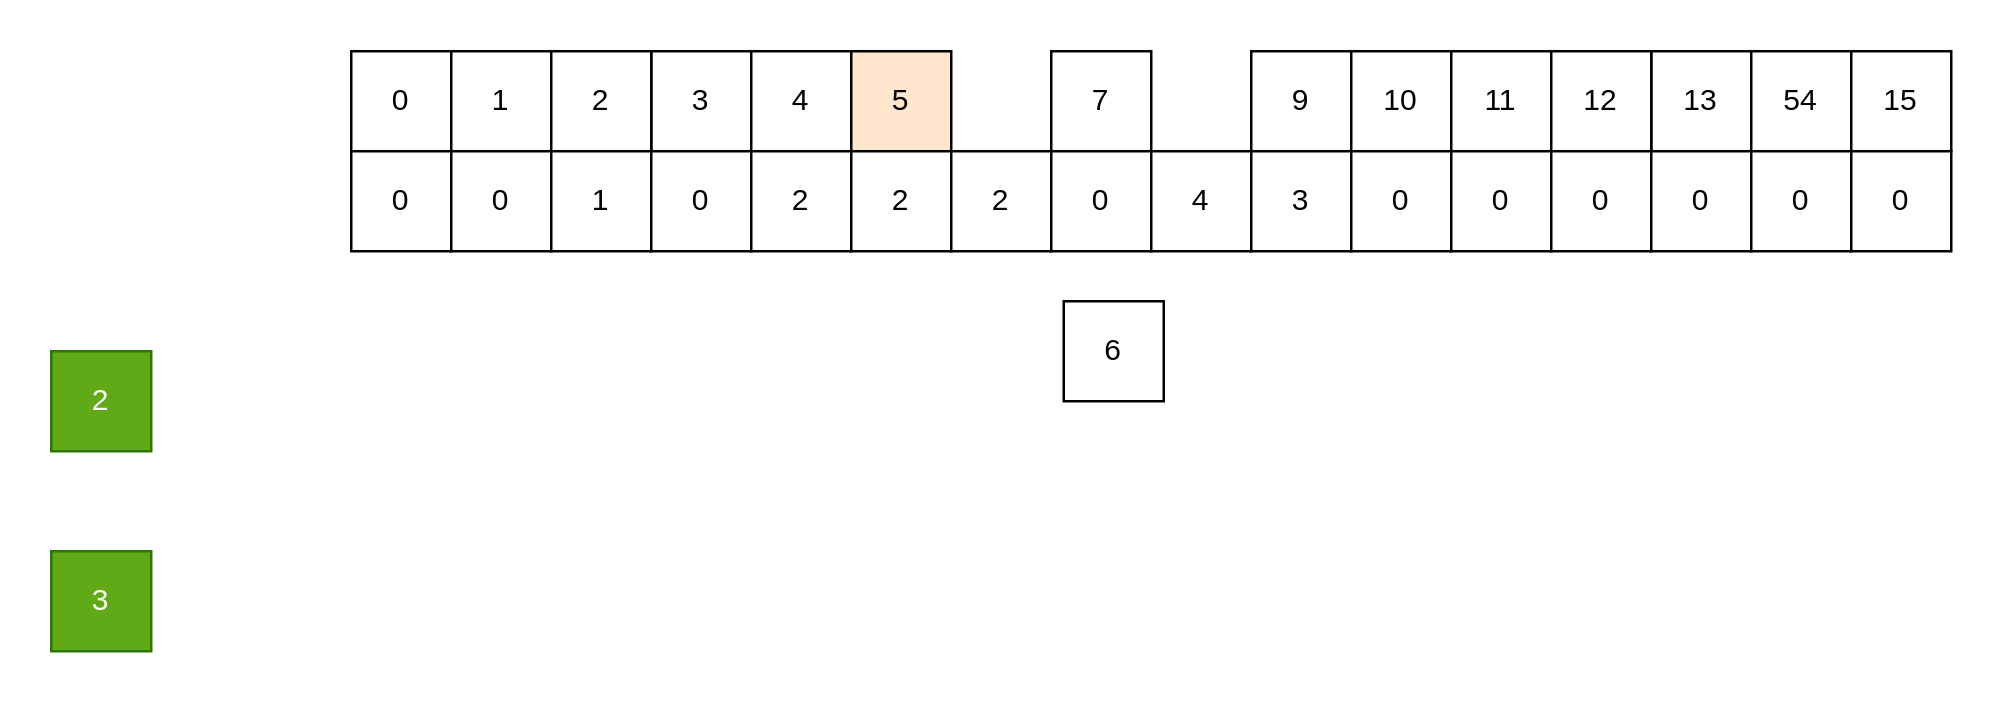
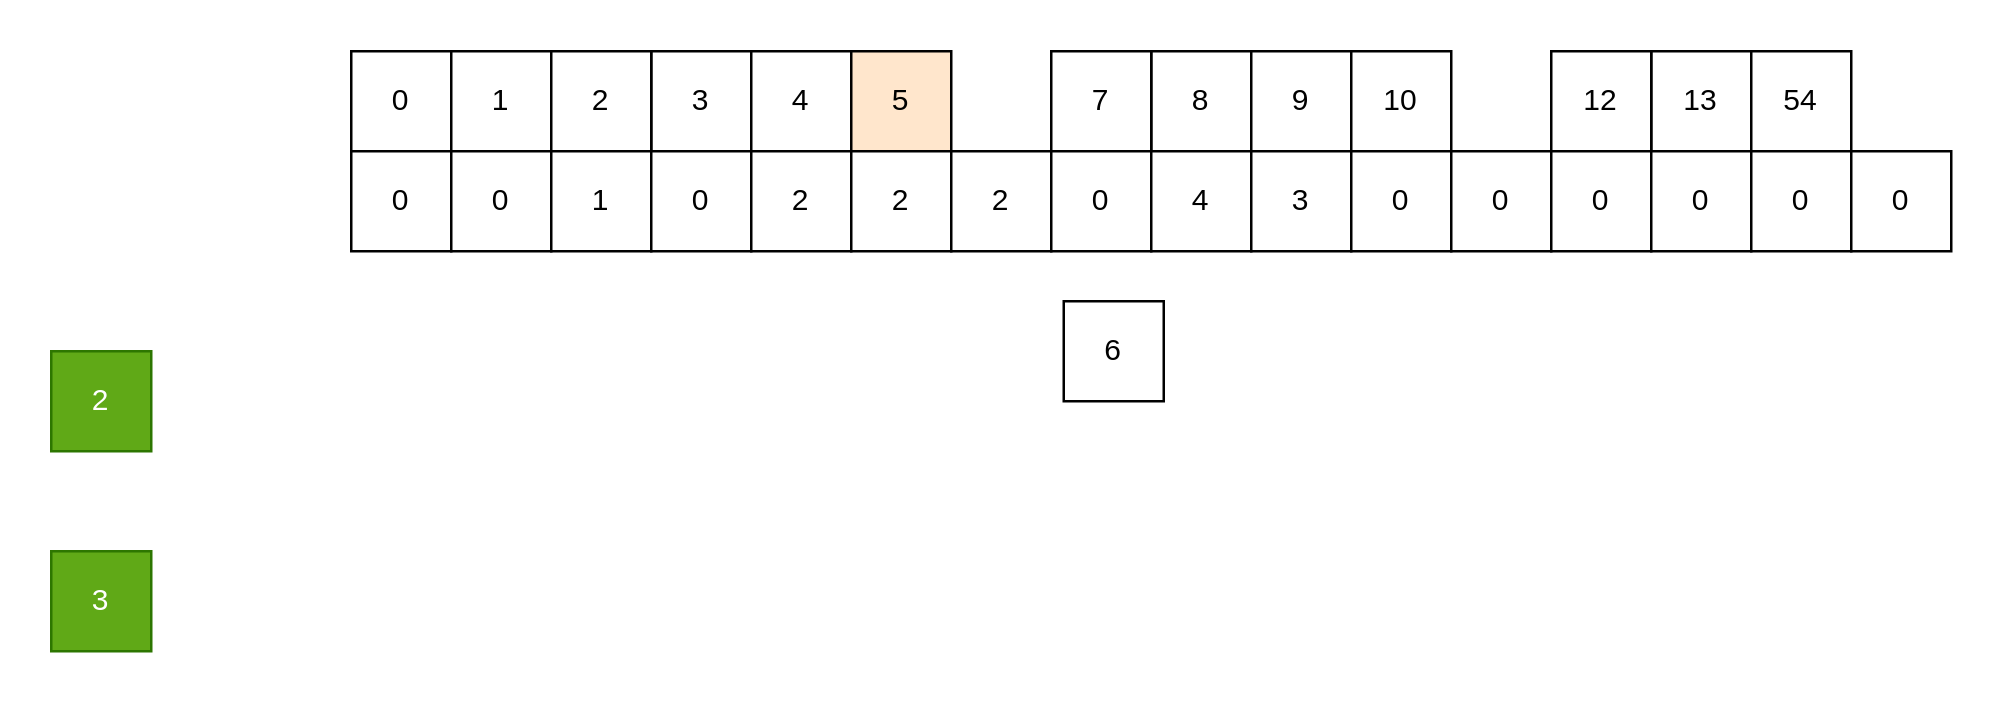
node "8": added
node "11": removed
node "15": removed
